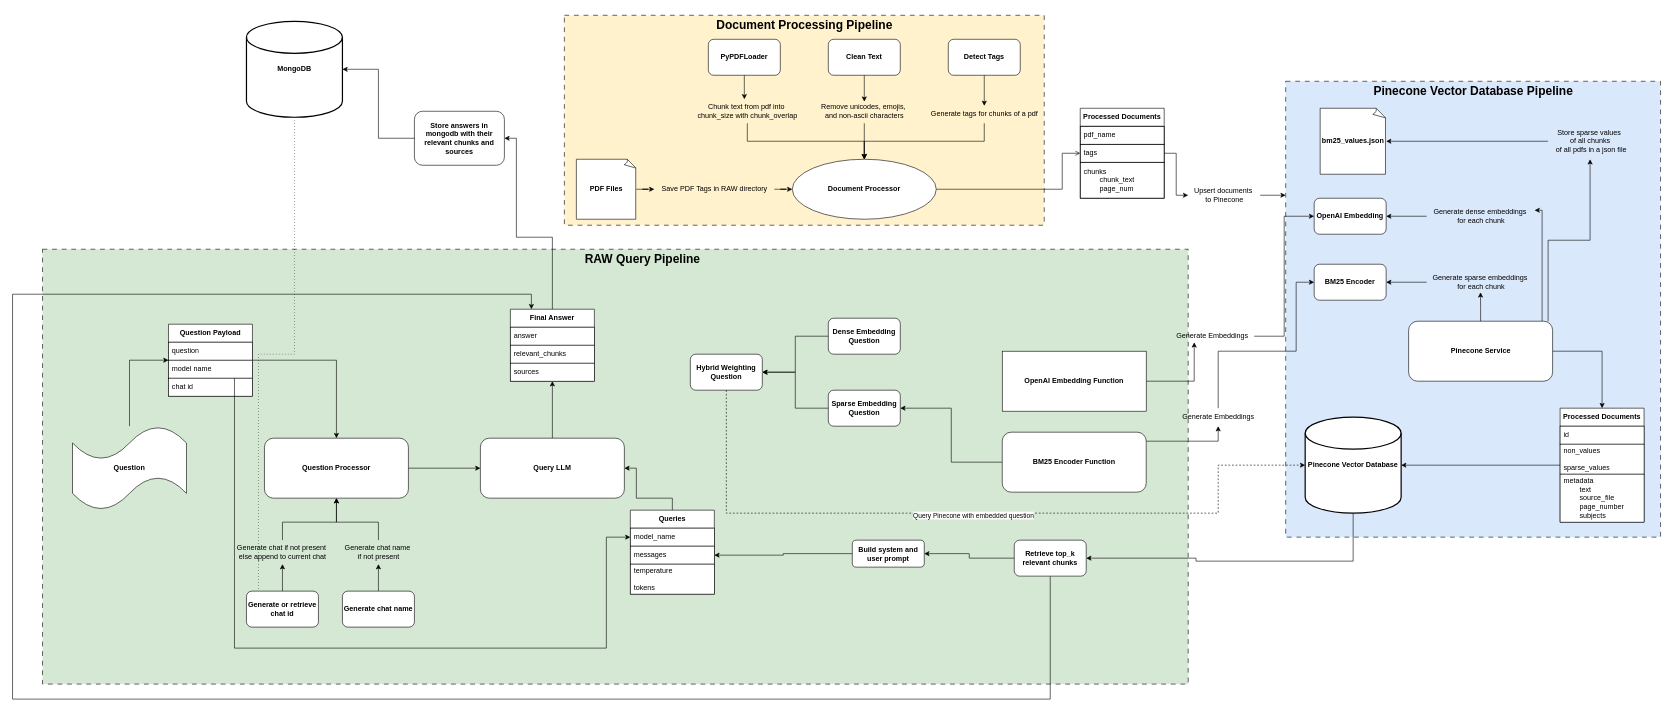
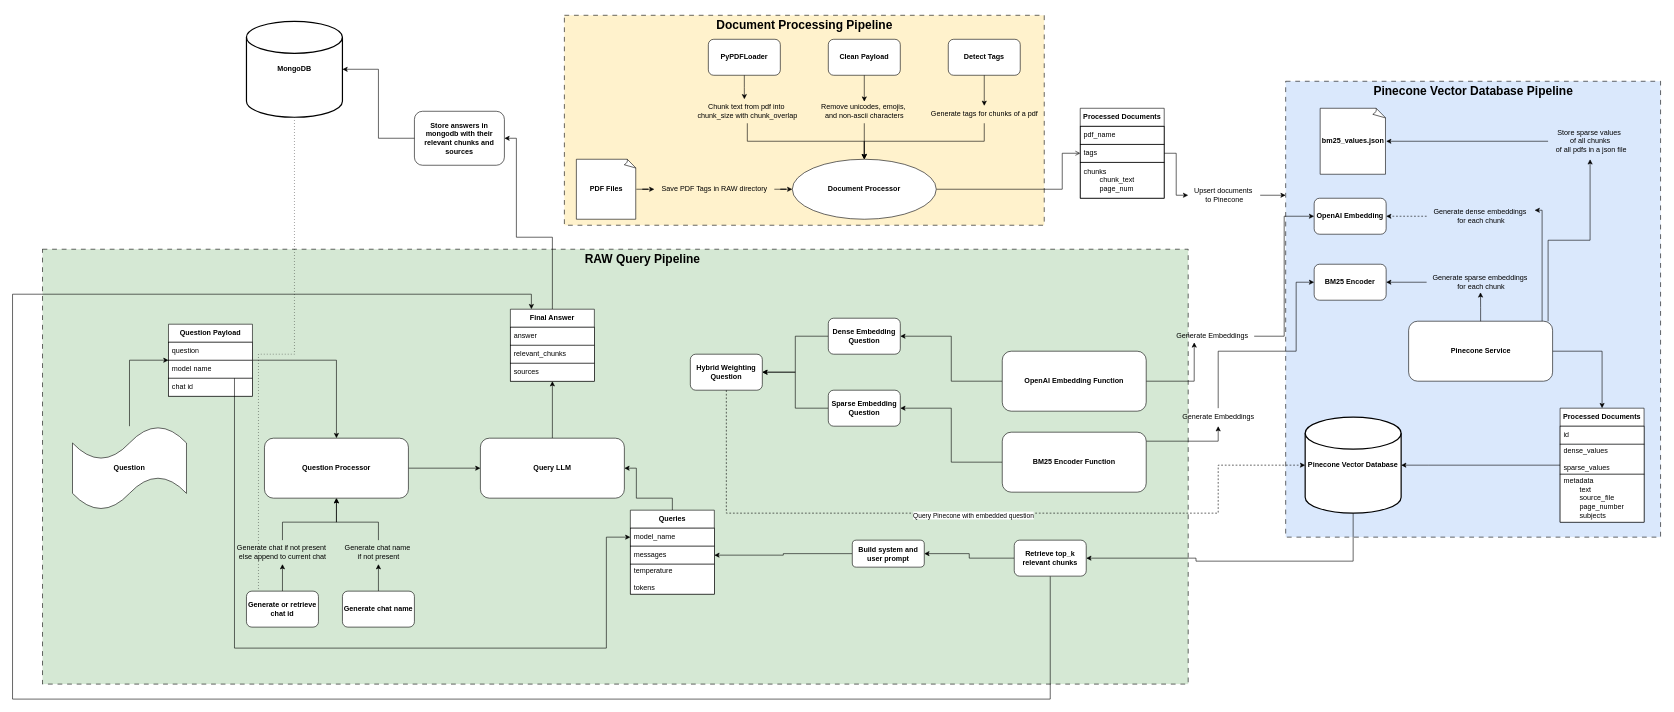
node "Clean Text": label "Clean Text" -> "Clean Payload"
edge "Generate dense embeddings for each chunk" -> "OpenAI Embedding": style solid -> dashed
edge "OpenAI Embedding Function" -> "Dense Embedding Question": added
node "OpenAI Embedding Function": shape rectangle -> rounded rectangle
node "non_values sparse_values": label "non_values sparse_values" -> "dense_values sparse_values"
